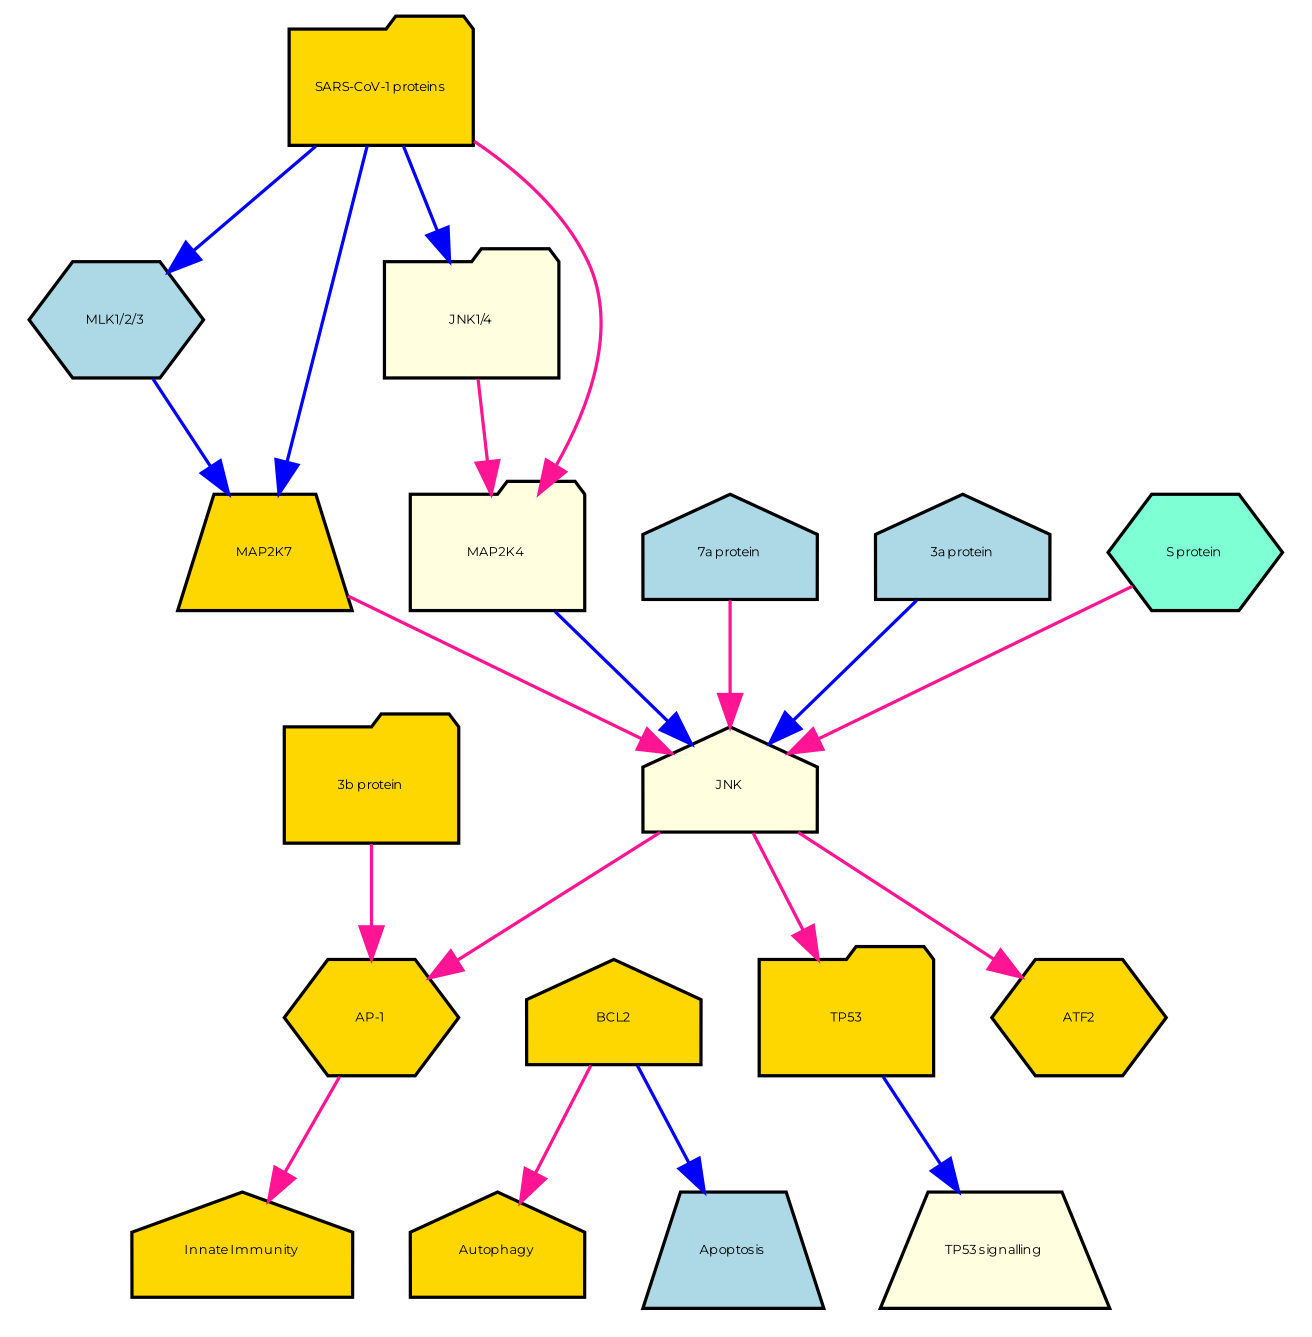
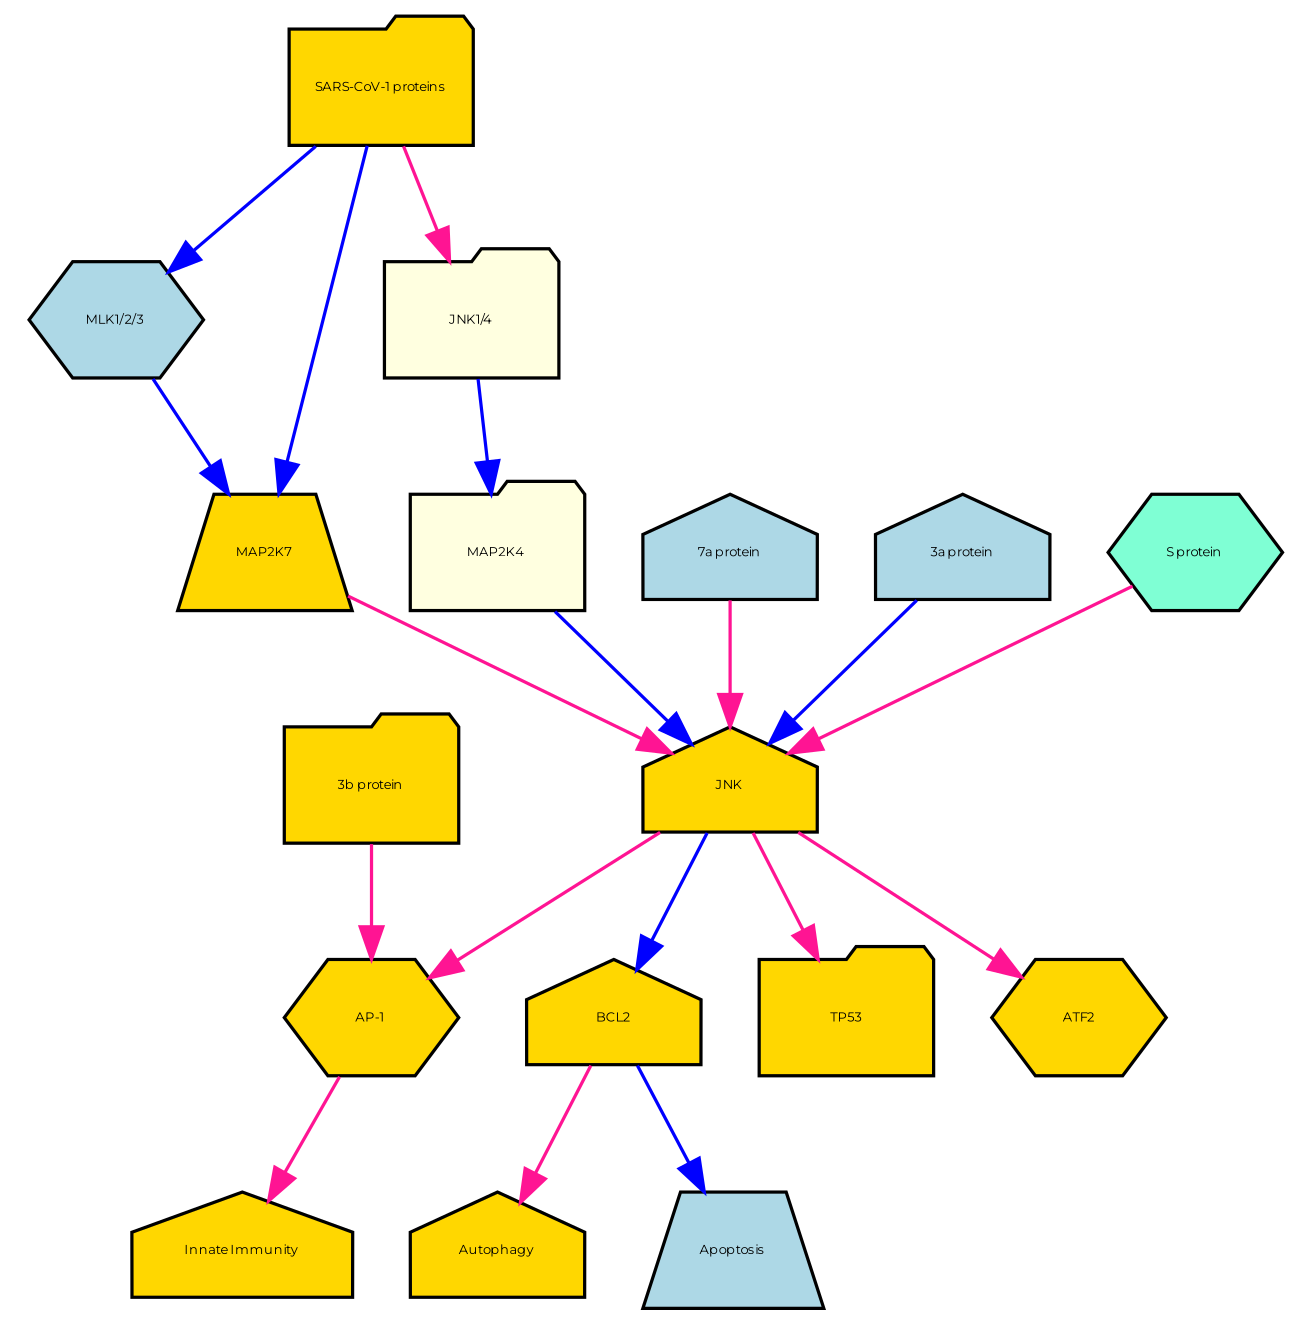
edge "SARS-CoV-1 proteins" -> "JNK1/4": color blue -> deeppink
edge "SARS-CoV-1 proteins" -> "MAP2K4": removed
edge "JNK1/4" -> "MAP2K4": color deeppink -> blue
node "JNK": fillcolor lightyellow -> gold
edge "JNK" -> "BCL2": added
node "TP53 signalling": removed
